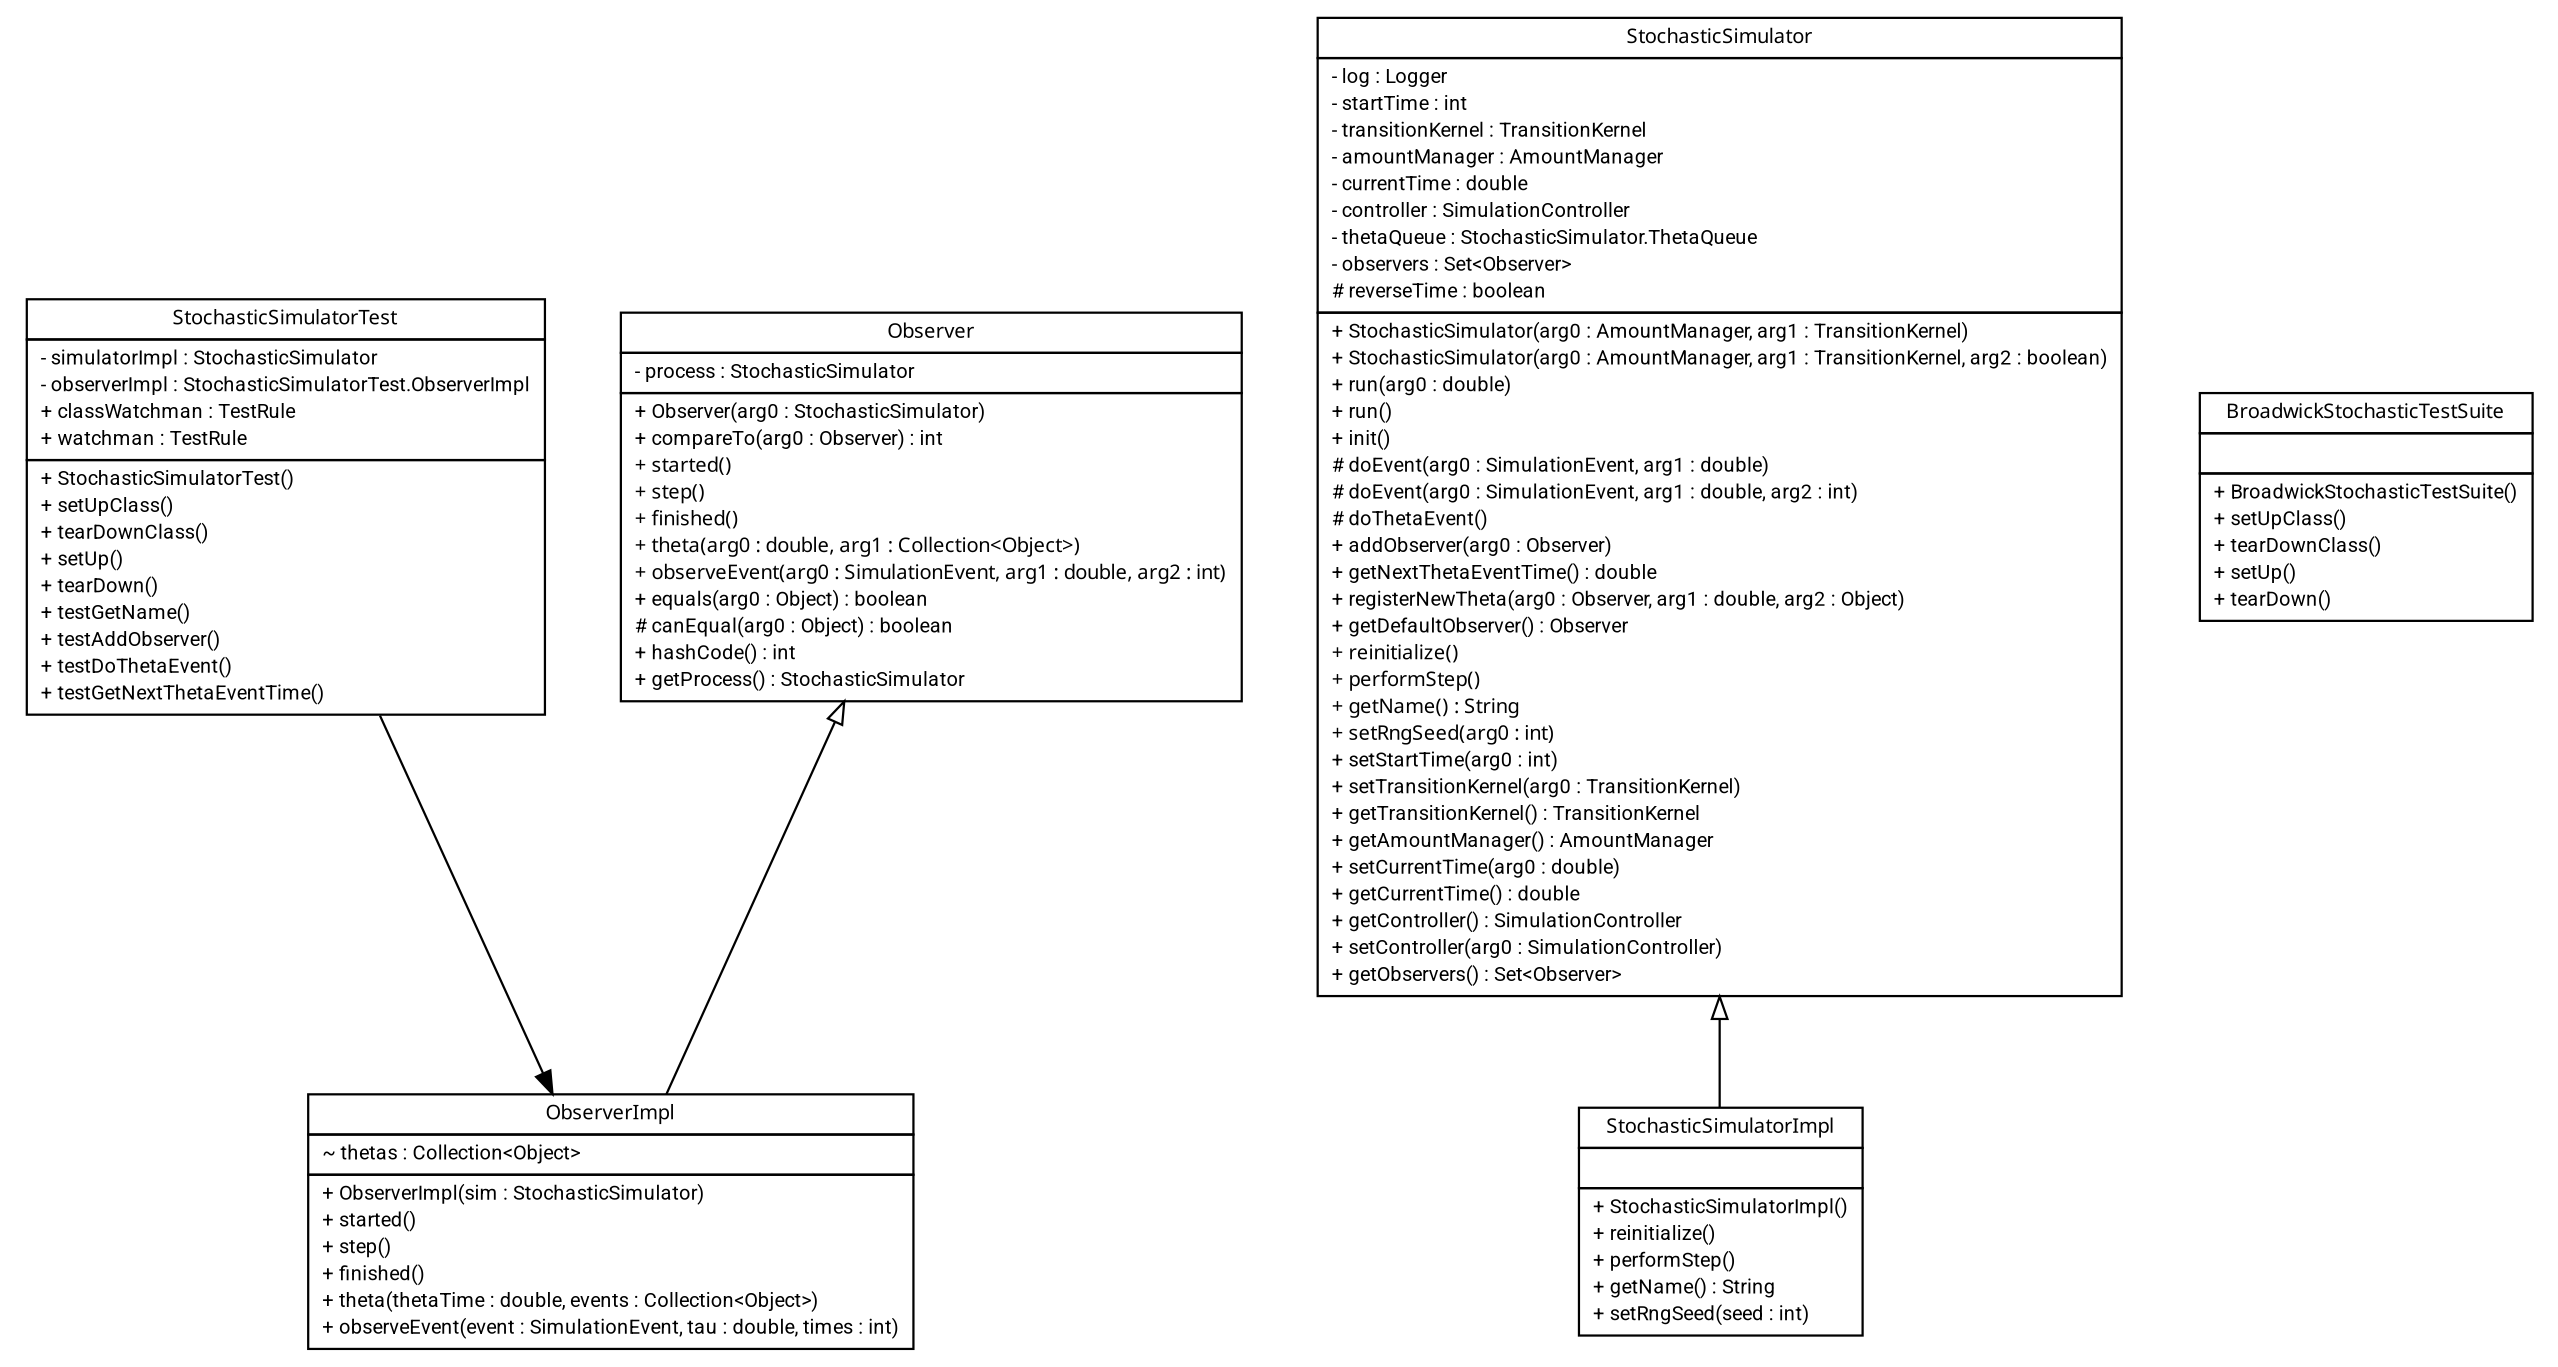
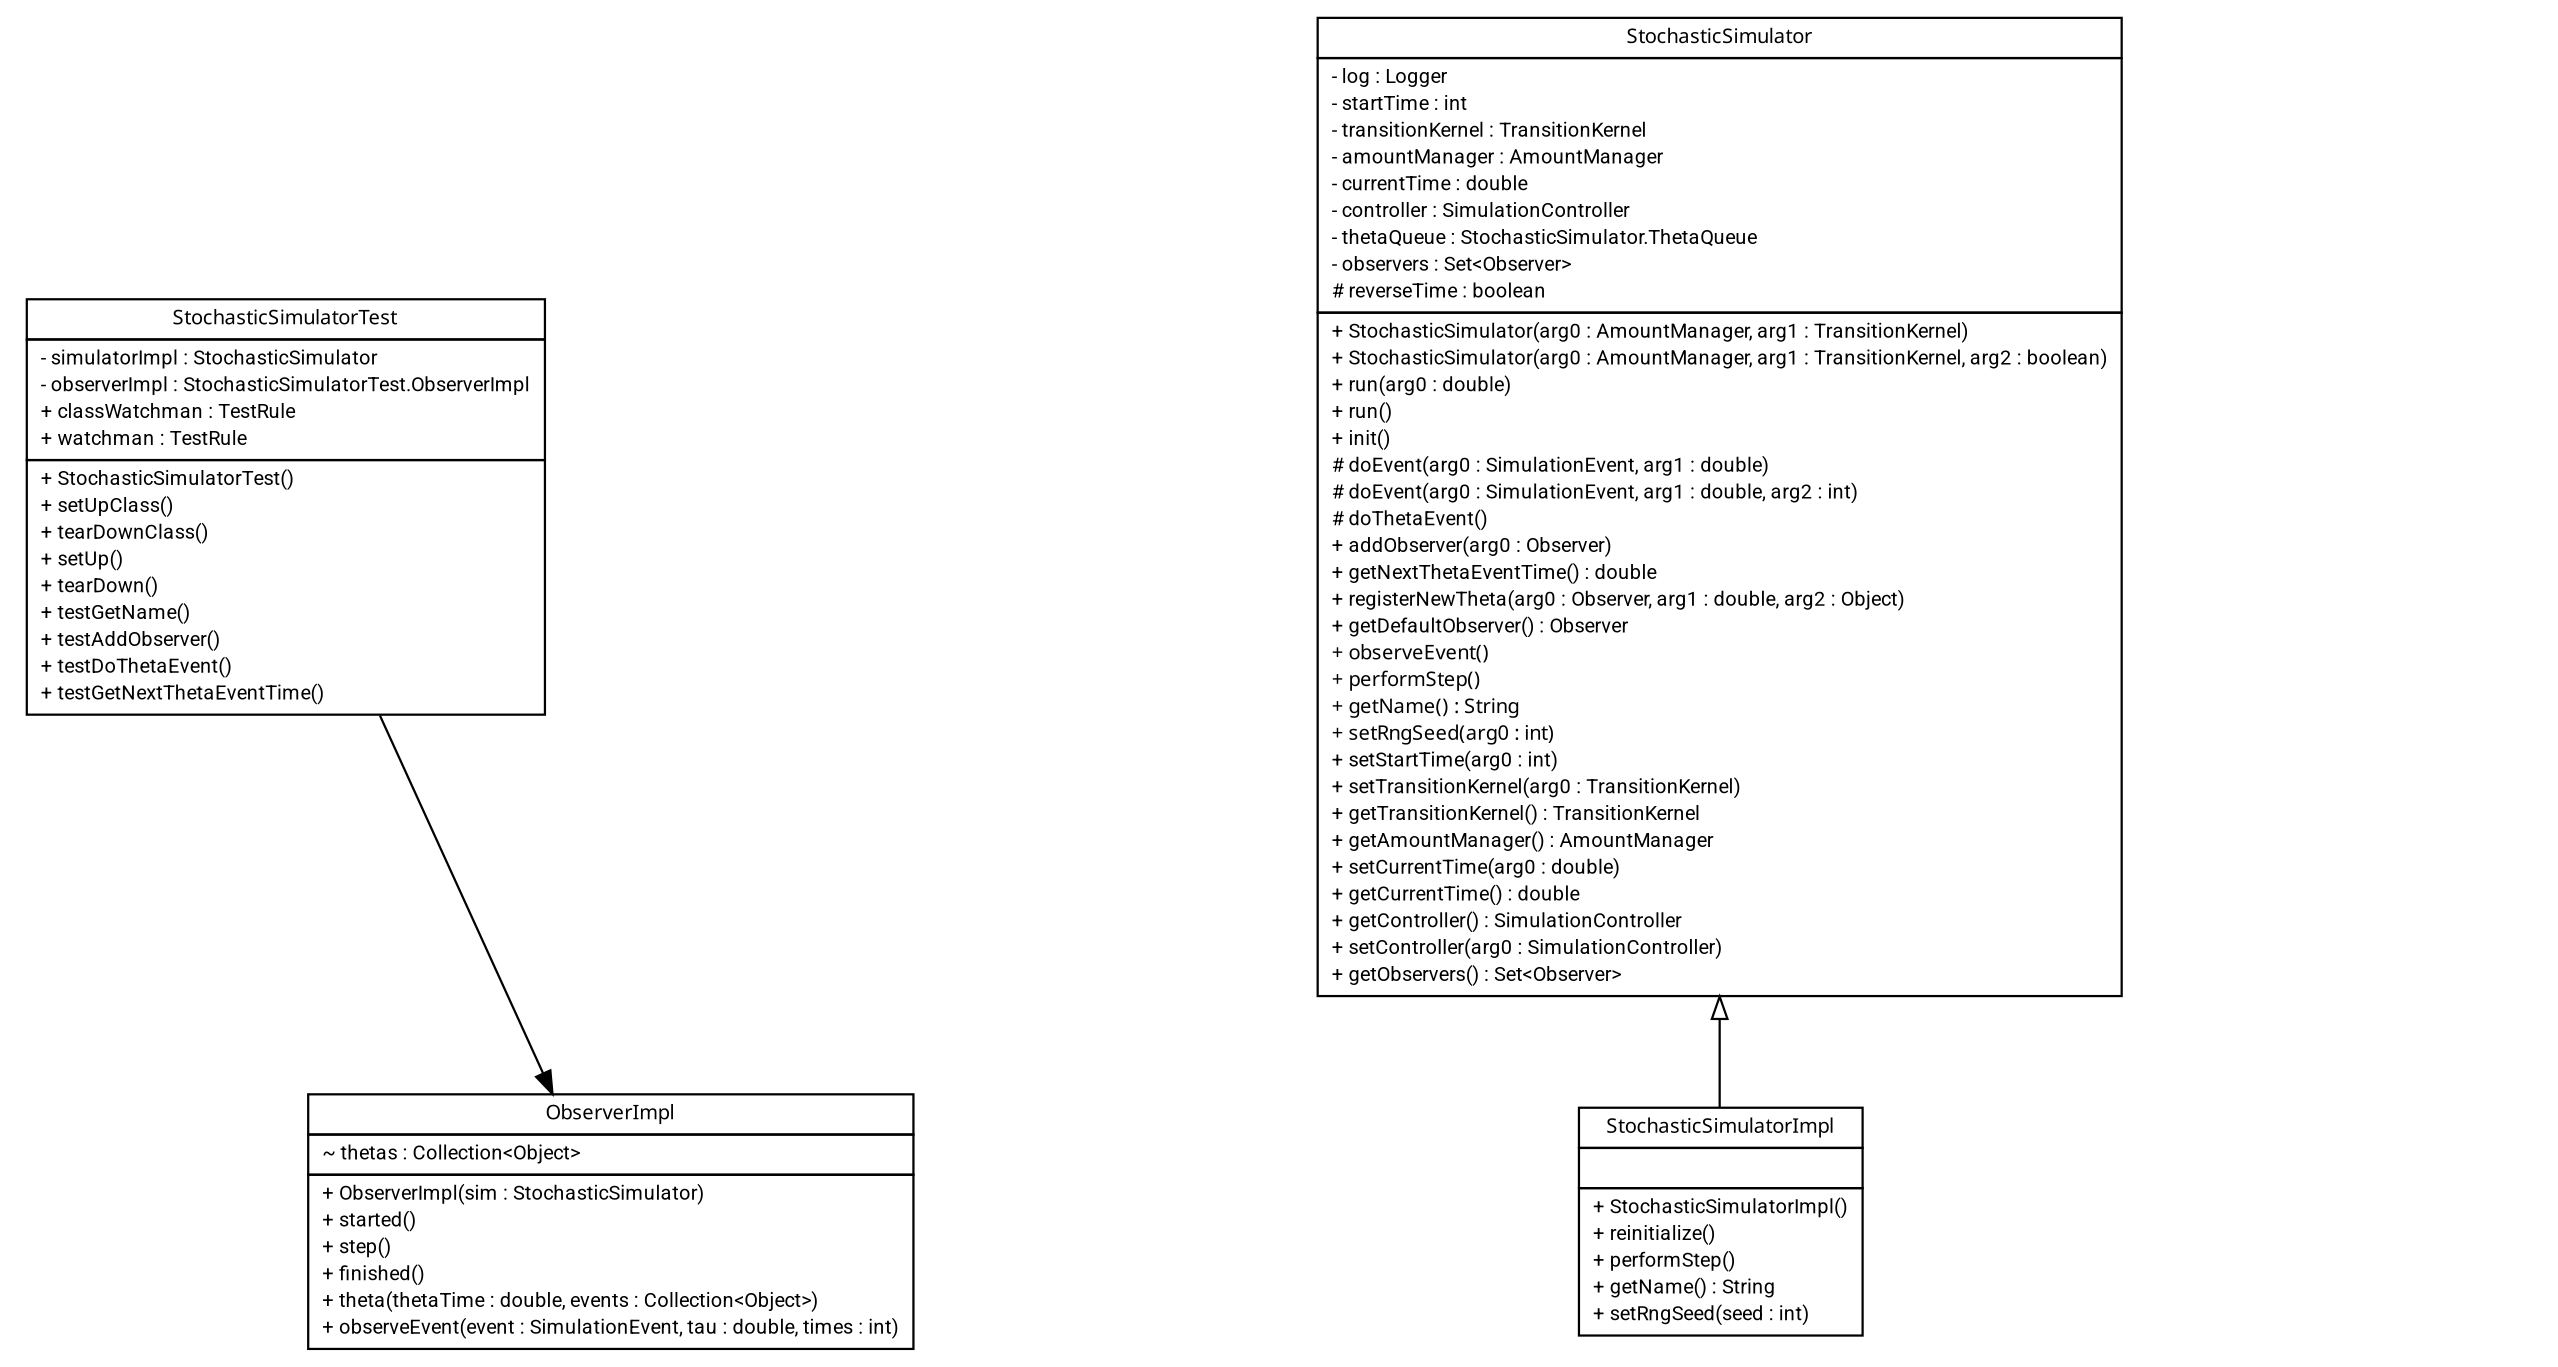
node "Observer": removed
node "BroadwickStochasticTestSuite": removed
node "StochasticSimulator": text "+ reinitialize()" -> "+ observeEvent()"
